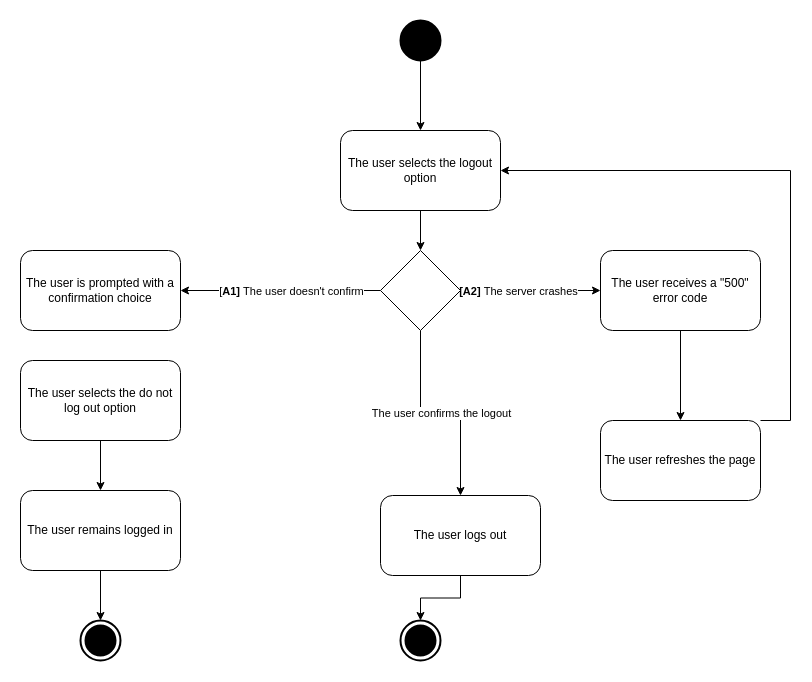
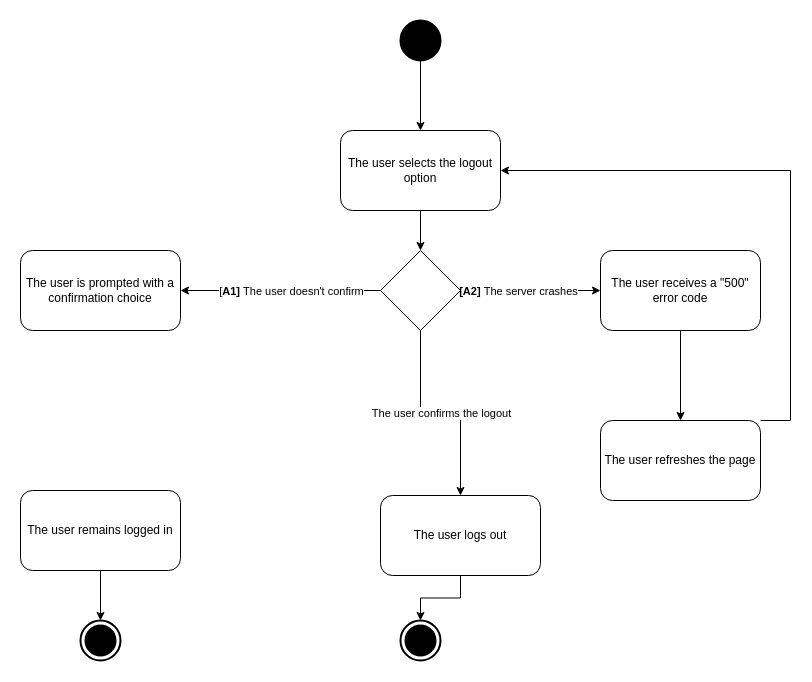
node "The user selects the do not log out option": removed
edge "The user selects the do not log out option" -> "The user remains logged in": removed
